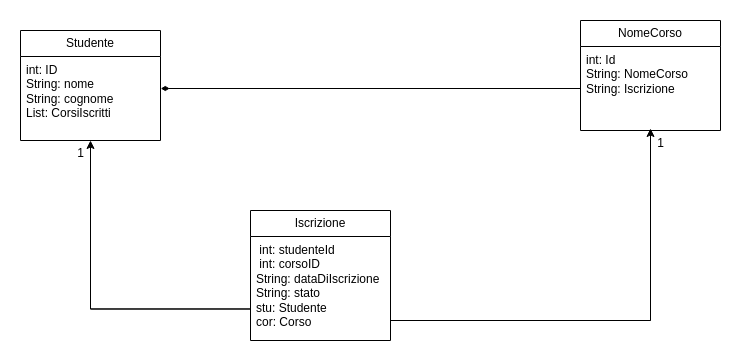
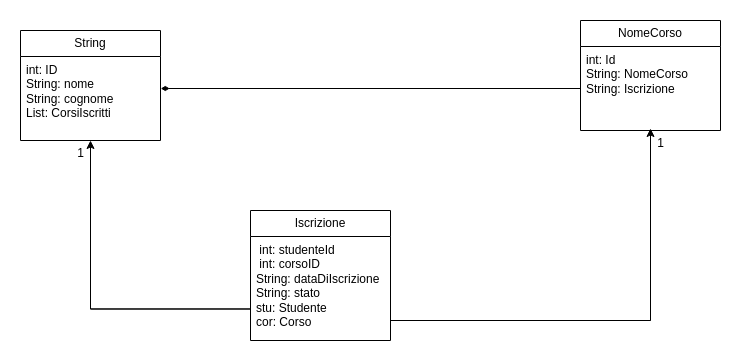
node "Studente": label "Studente" -> "String"
